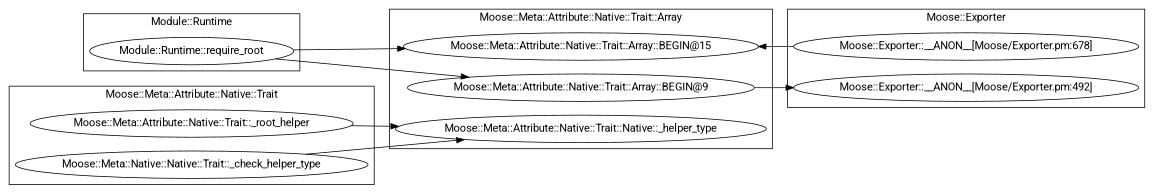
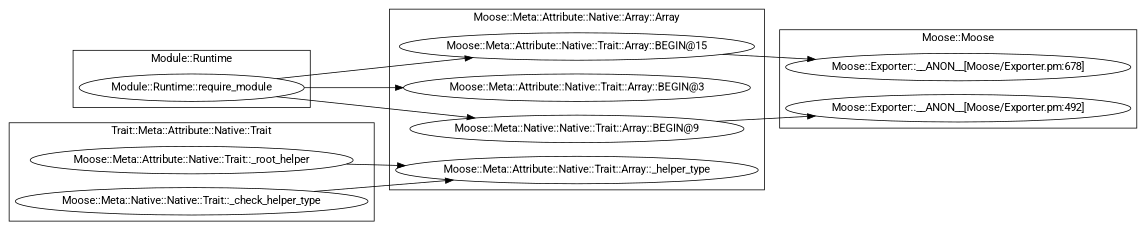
cluster "Moose::Meta::Attribute::Native::Trait::Array": label "Moose::Meta::Attribute::Native::Trait::Array" -> "Moose::Meta::Attribute::Native::Array::Array"
cluster "Moose::Exporter": label "Moose::Exporter" -> "Moose::Moose"
edge "Moose::Exporter::__ANON__[Moose/Exporter.pm:678]" -> "Moose::Meta::Attribute::Native::Trait::Array::BEGIN@15": reversed
node "Module::Runtime::require_root": label "Module::Runtime::require_root" -> "Module::Runtime::require_module"
node "Moose::Meta::Attribute::Native::Trait::Array::BEGIN@3": added
node "Moose::Meta::Attribute::Native::Trait::Array::BEGIN@9": label "Moose::Meta::Attribute::Native::Trait::Array::BEGIN@9" -> "Moose::Meta::Native::Native::Trait::Array::BEGIN@9"
cluster "Moose::Meta::Attribute::Native::Trait": label "Moose::Meta::Attribute::Native::Trait" -> "Trait::Meta::Attribute::Native::Trait"
node "Moose::Meta::Attribute::Native::Trait::Native::_helper_type": label "Moose::Meta::Attribute::Native::Trait::Native::_helper_type" -> "Moose::Meta::Attribute::Native::Trait::Array::_helper_type"
